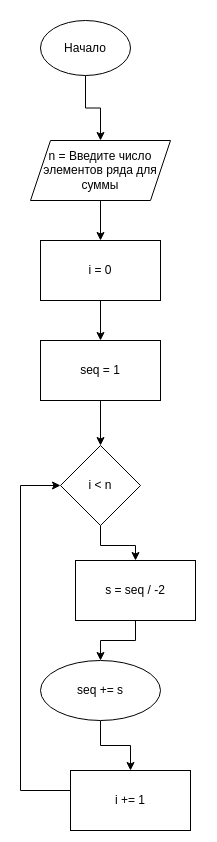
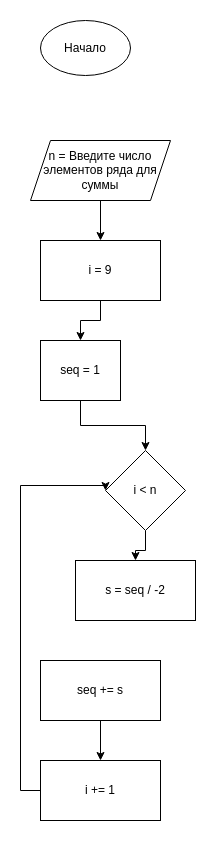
edge "Начало" -> "n = Введите число элементов ряда для суммы": removed
node "i = 0": label "i = 0" -> "i = 9"
node "seq = 1": size 120x60 -> 80x60
node "i < n": moved (101, 486) -> (146, 491)
edge "s = seq / -2" -> "seq += s": removed
node "seq += s": shape ellipse -> rectangle
node "i += 1": moved (131, 801) -> (101, 791)
